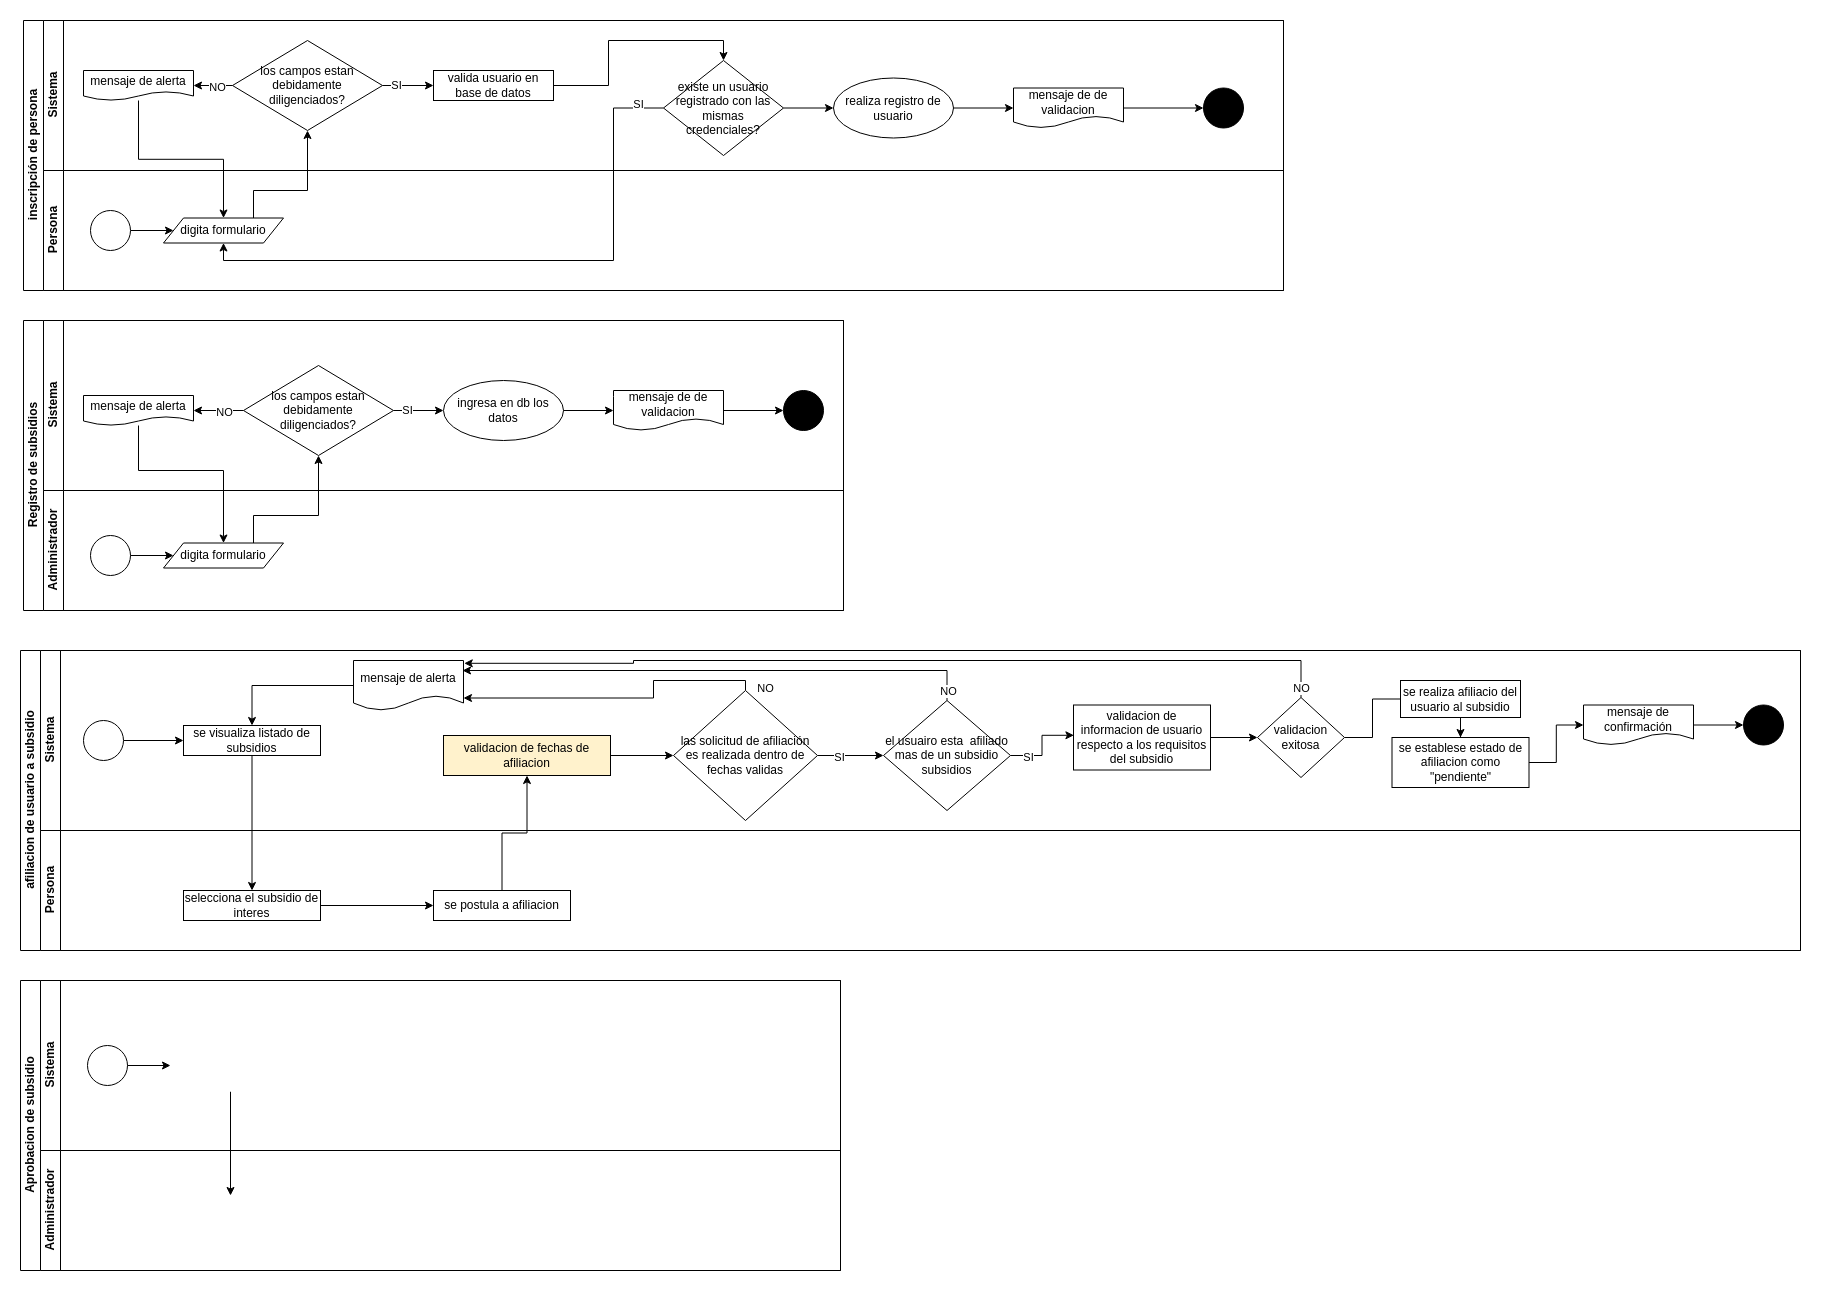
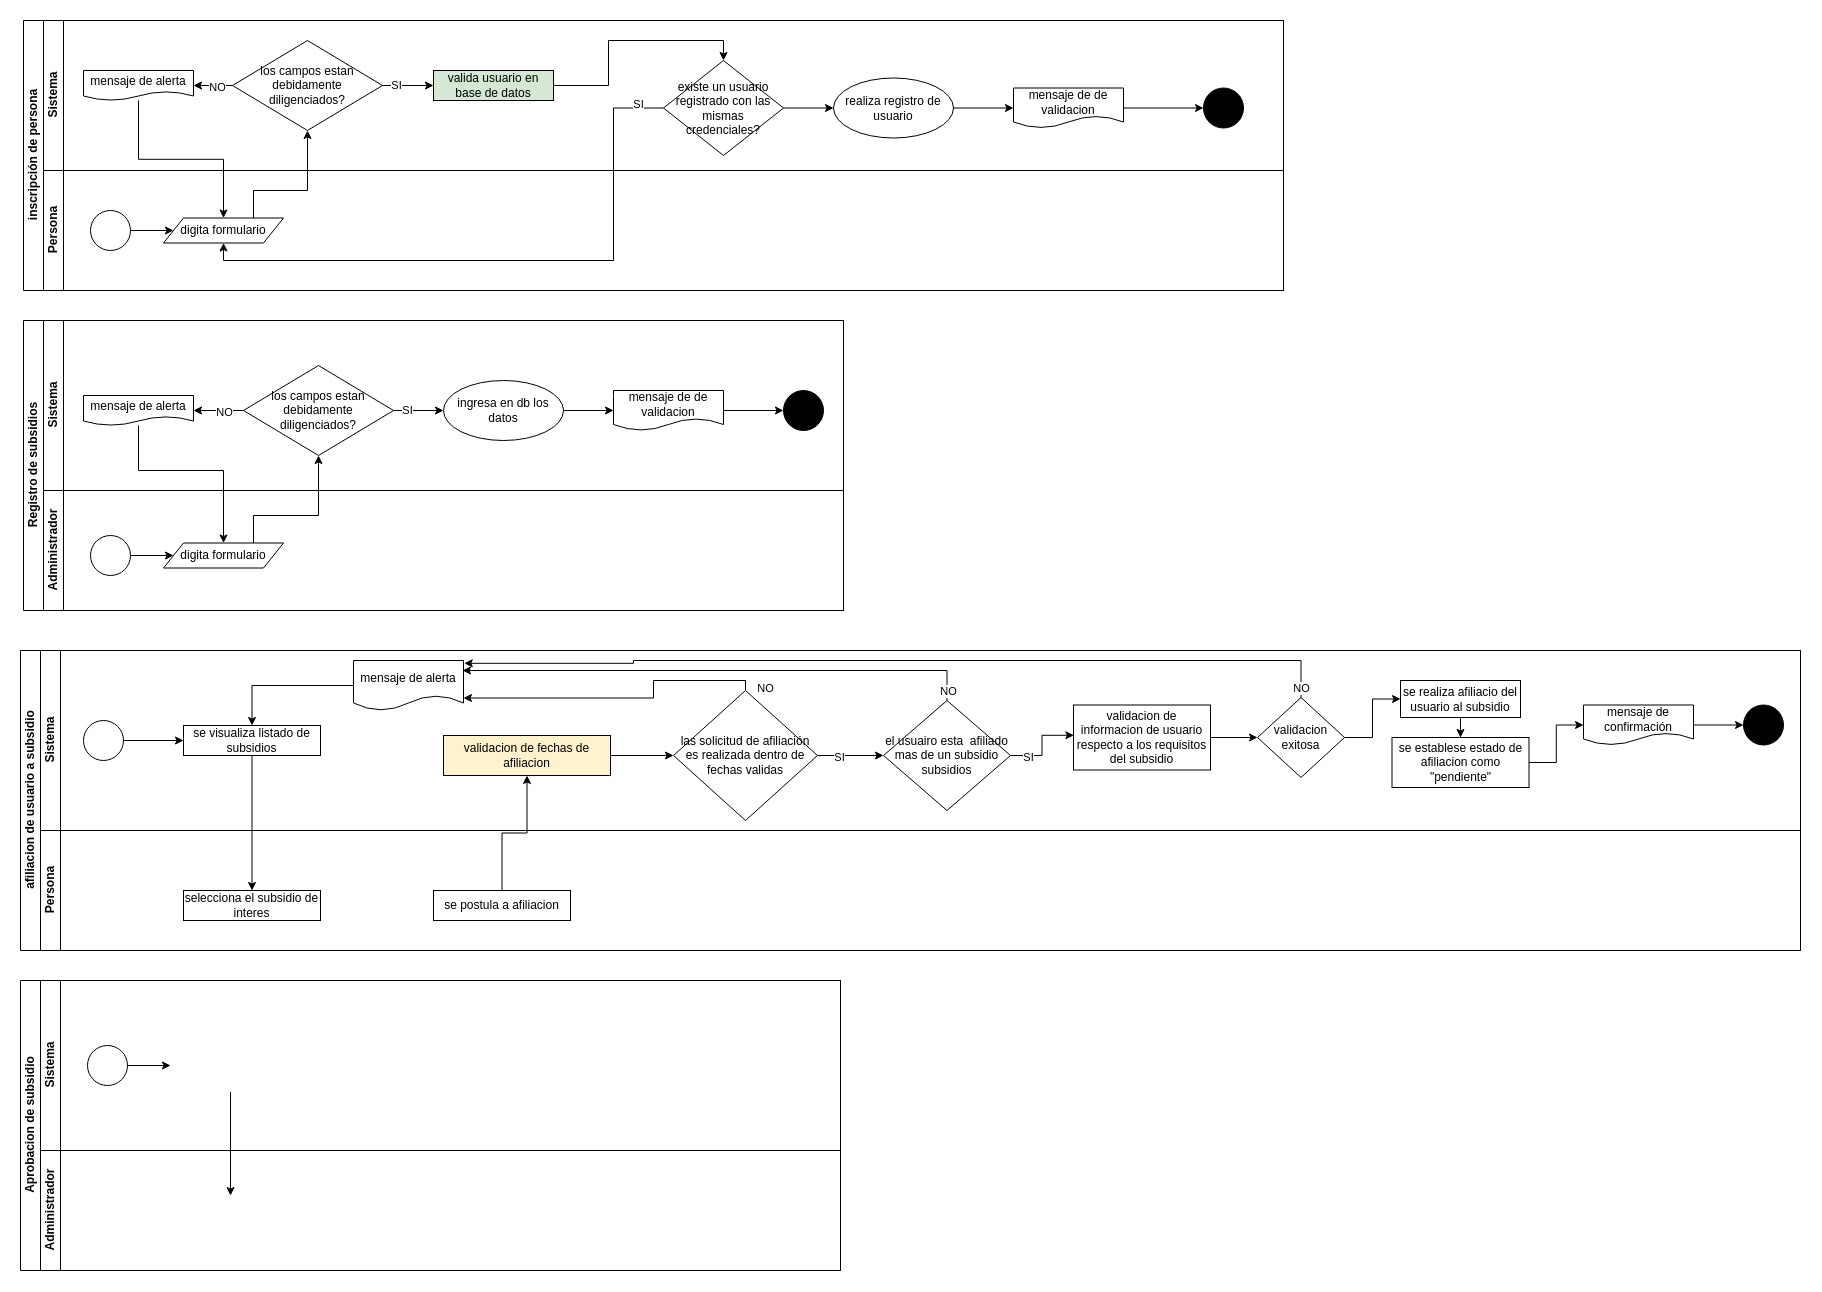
node "valida usuario en base de datos": fillcolor #ffffff -> #d5e8d4
edge "se realiza afiliacio del usuario al subsidio" -- "validacion exitosa": arrowhead none -> classic
edge "selecciona el subsidio de interes" -> "se postula a afiliacion": removed
